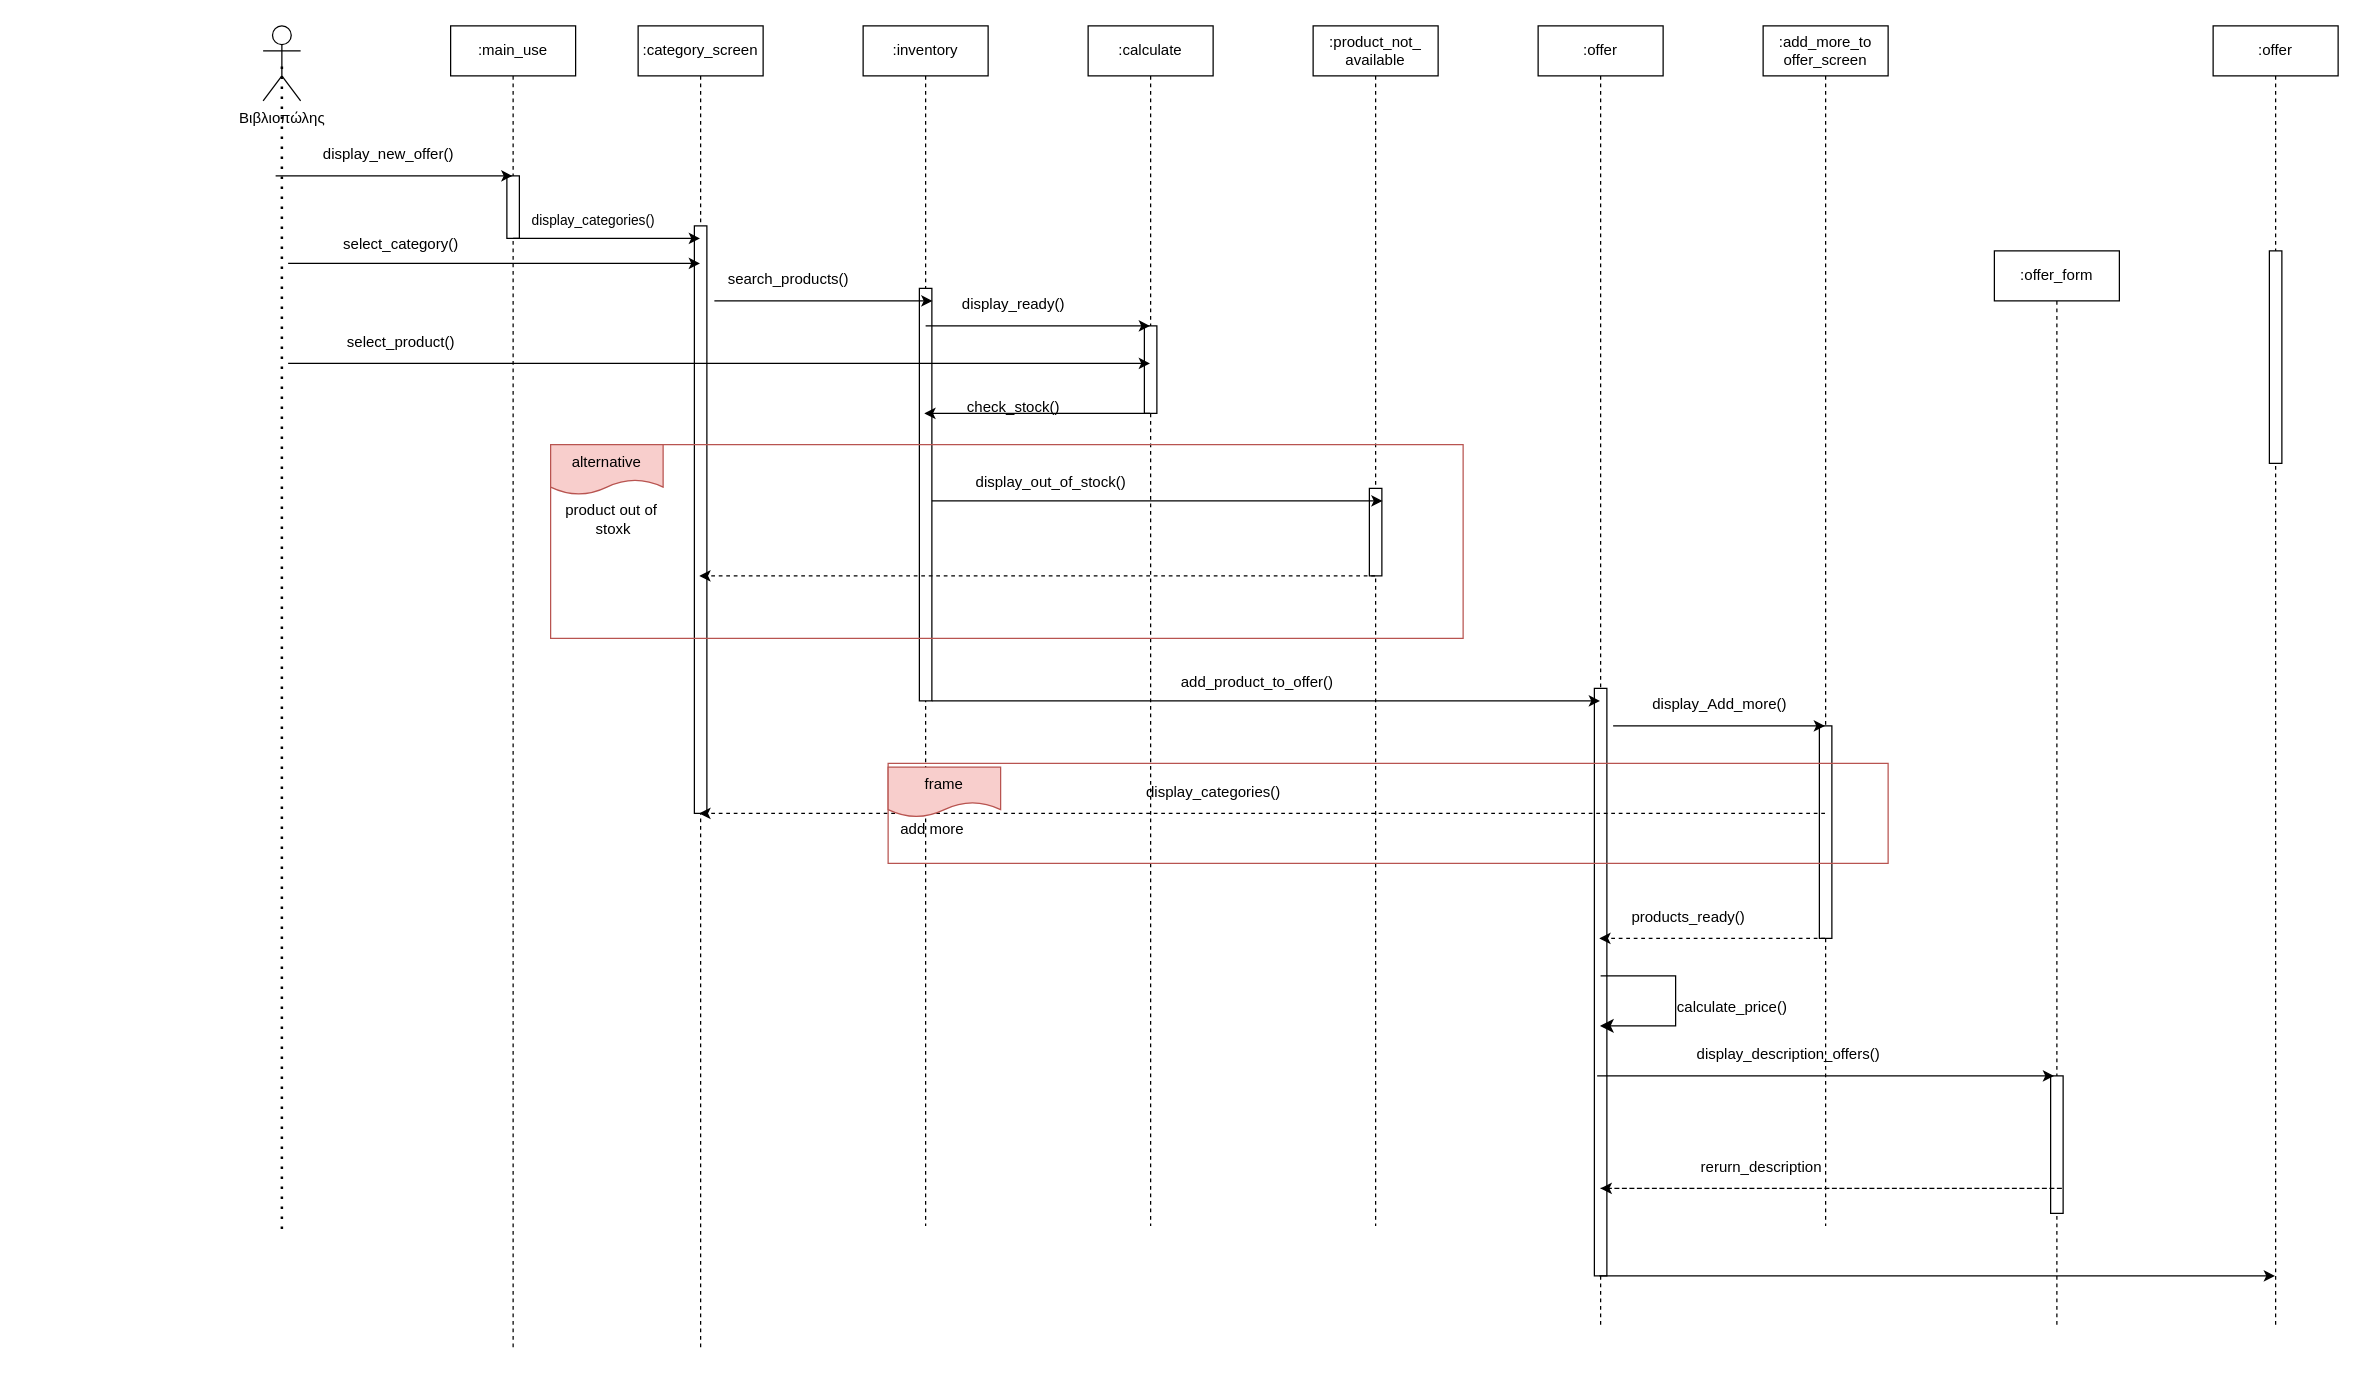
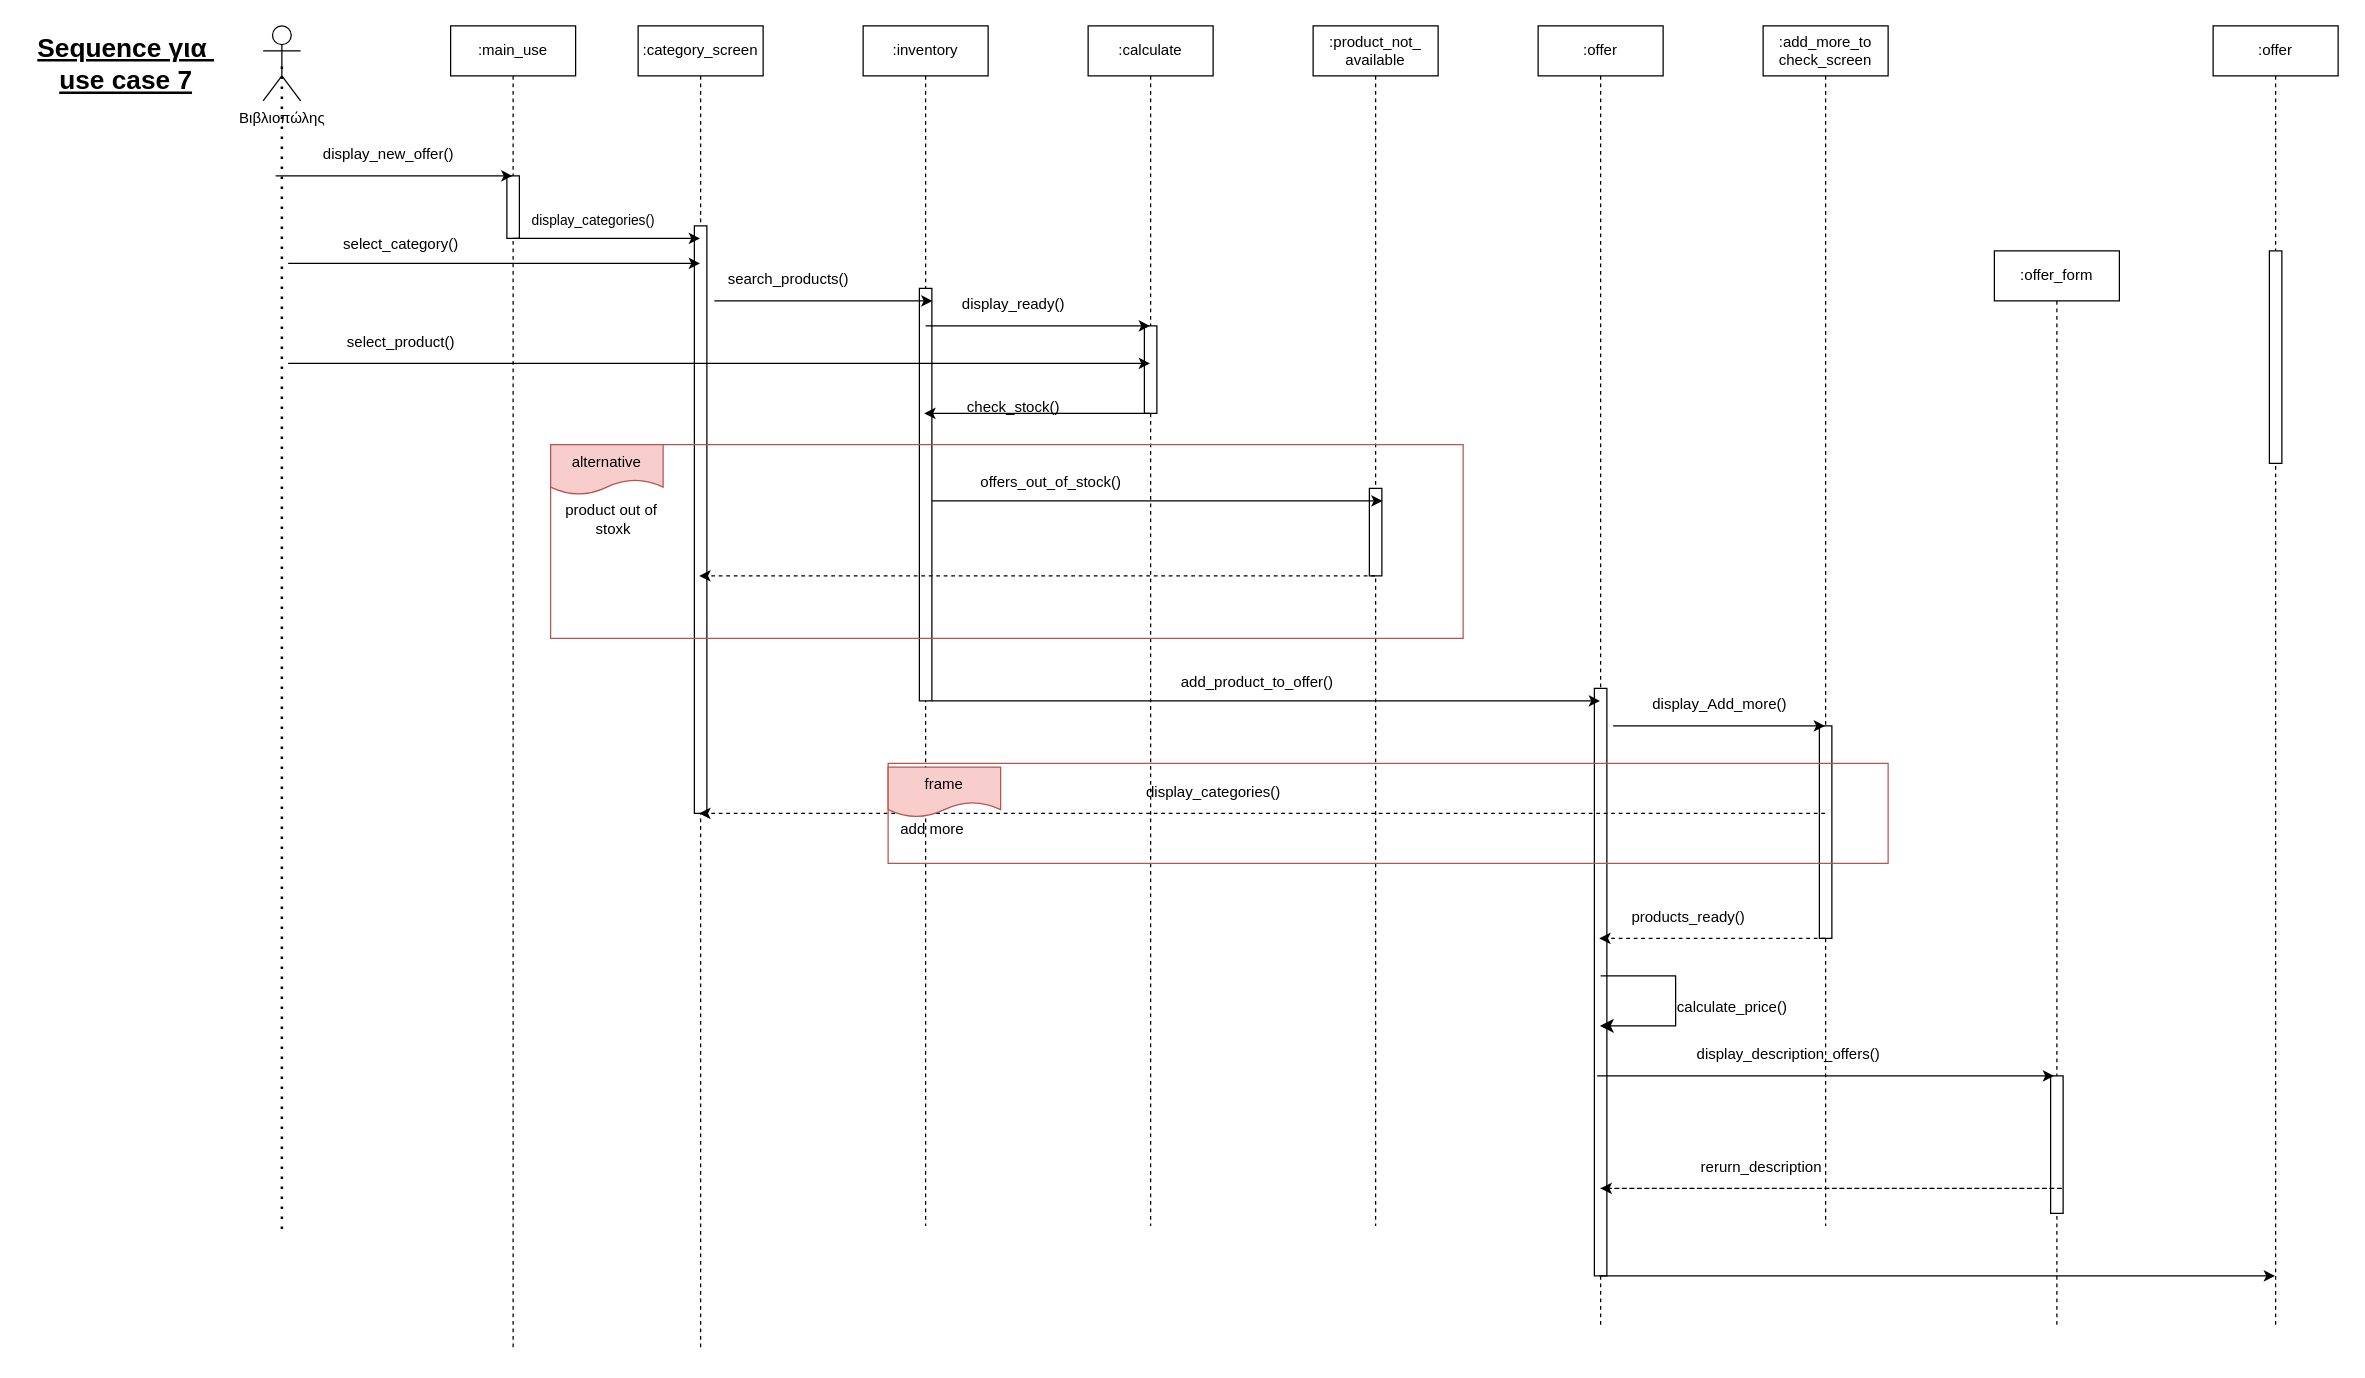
node ":add_more_to offer_screen": label ":add_more_to offer_screen" -> ":add_more_to check_screen"
node "Sequence για use case 7": added
node "display_out_of_stock()": label "display_out_of_stock()" -> "offers_out_of_stock()"
